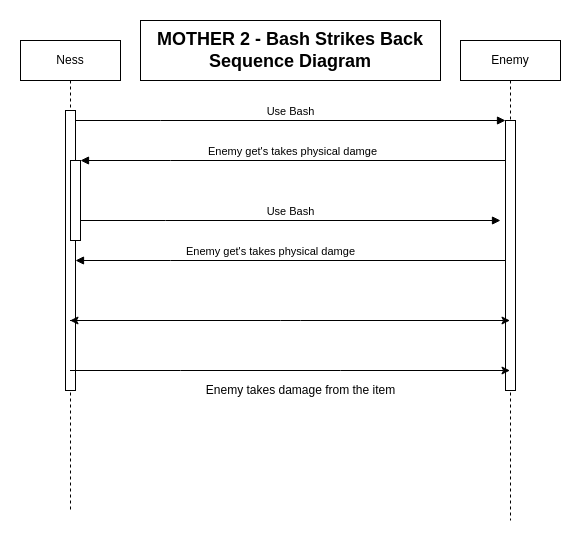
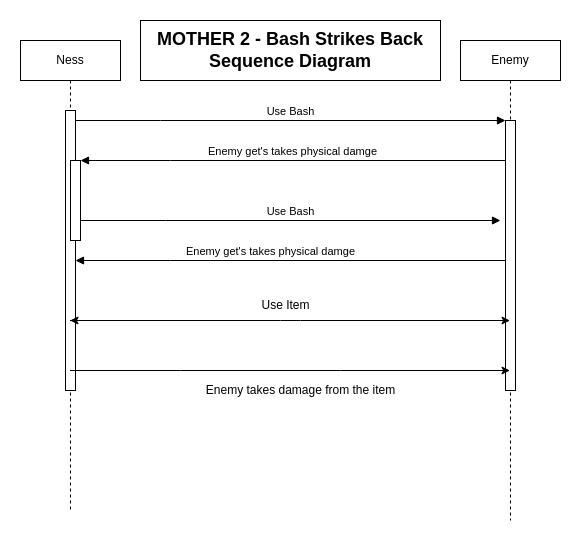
node "Use Item": added
